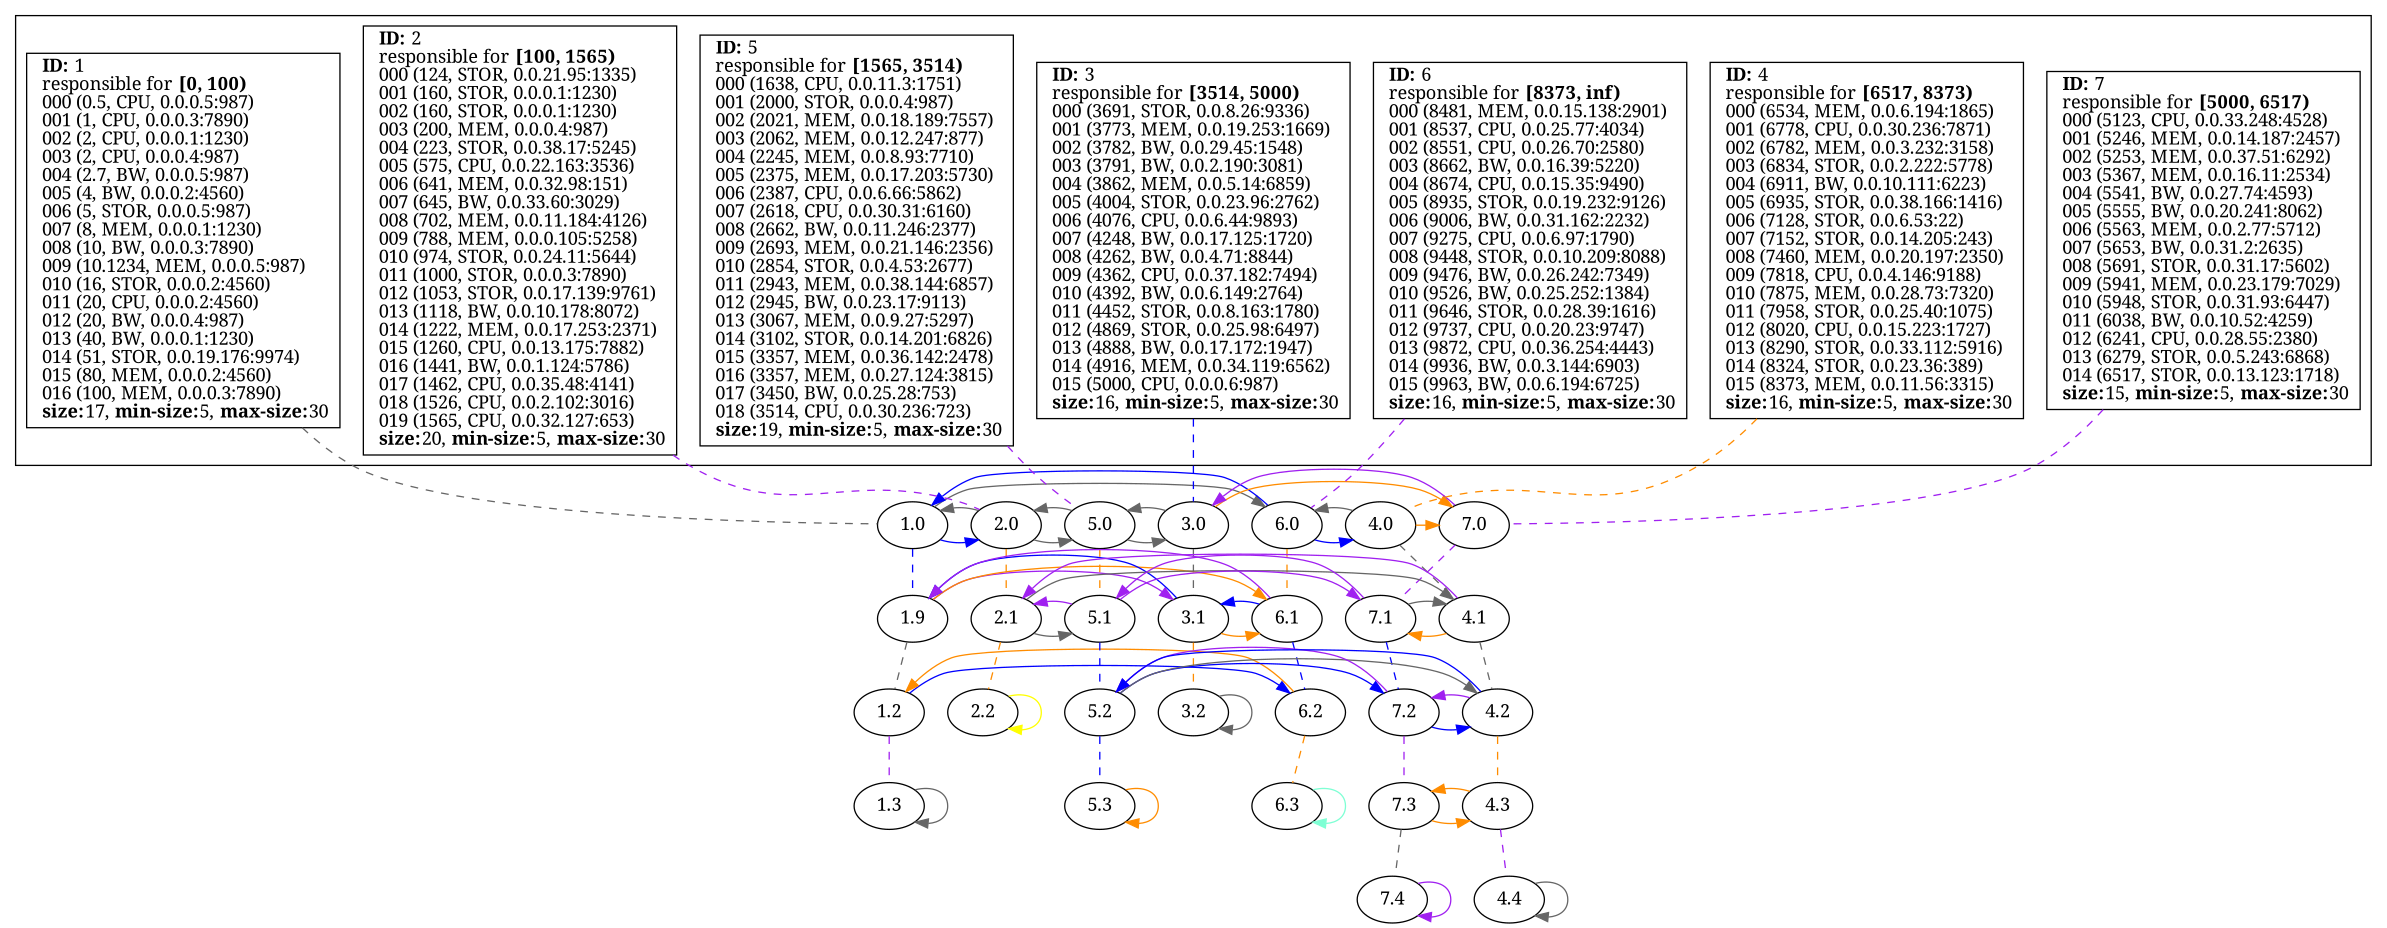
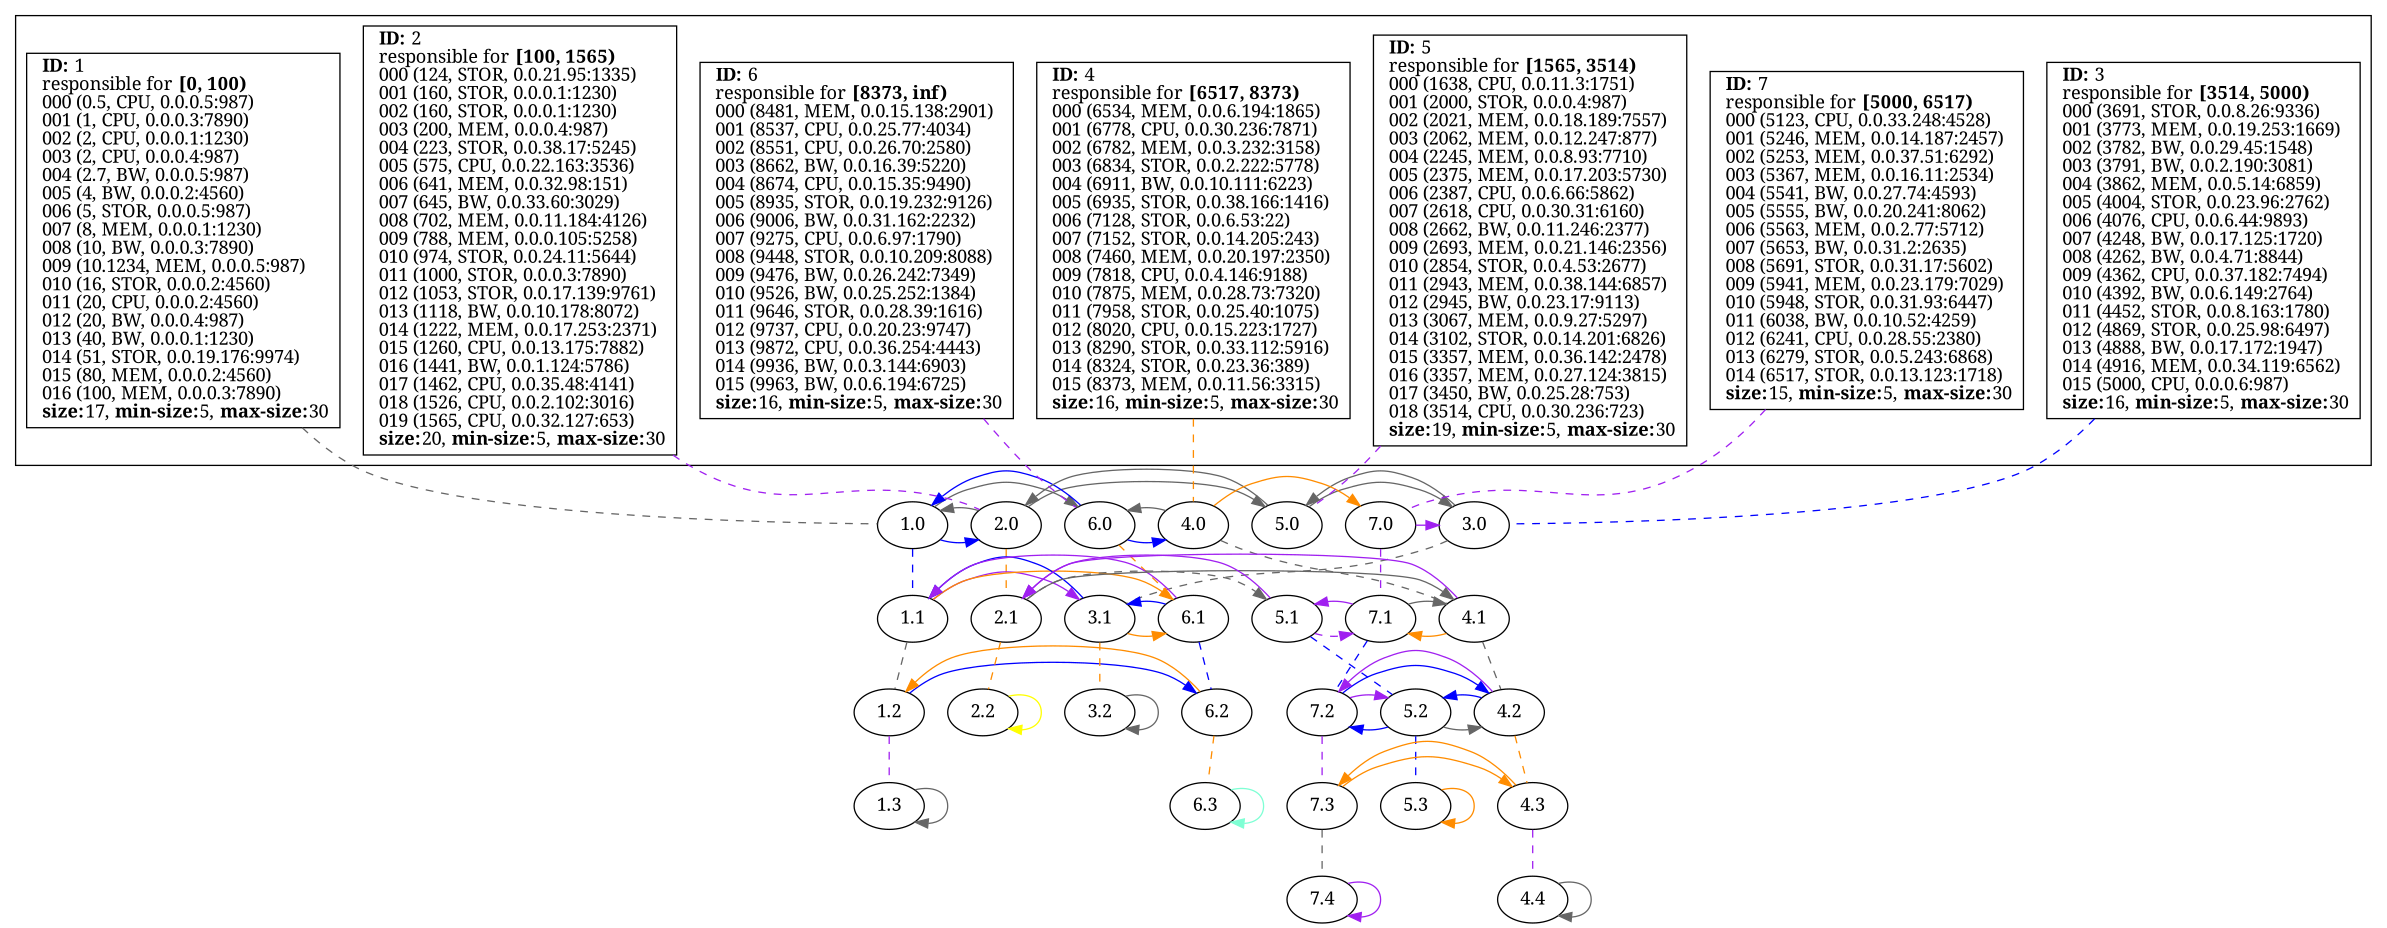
edge "3.0" -> "7.0": removed
edge "5.1" -> "7.1": style solid -> dashed
edge "5.0" -- "5.1": removed
node "1.9": label "1.9" -> "1.1"
edge "2.1" -> "5.1": style solid -> dashed
